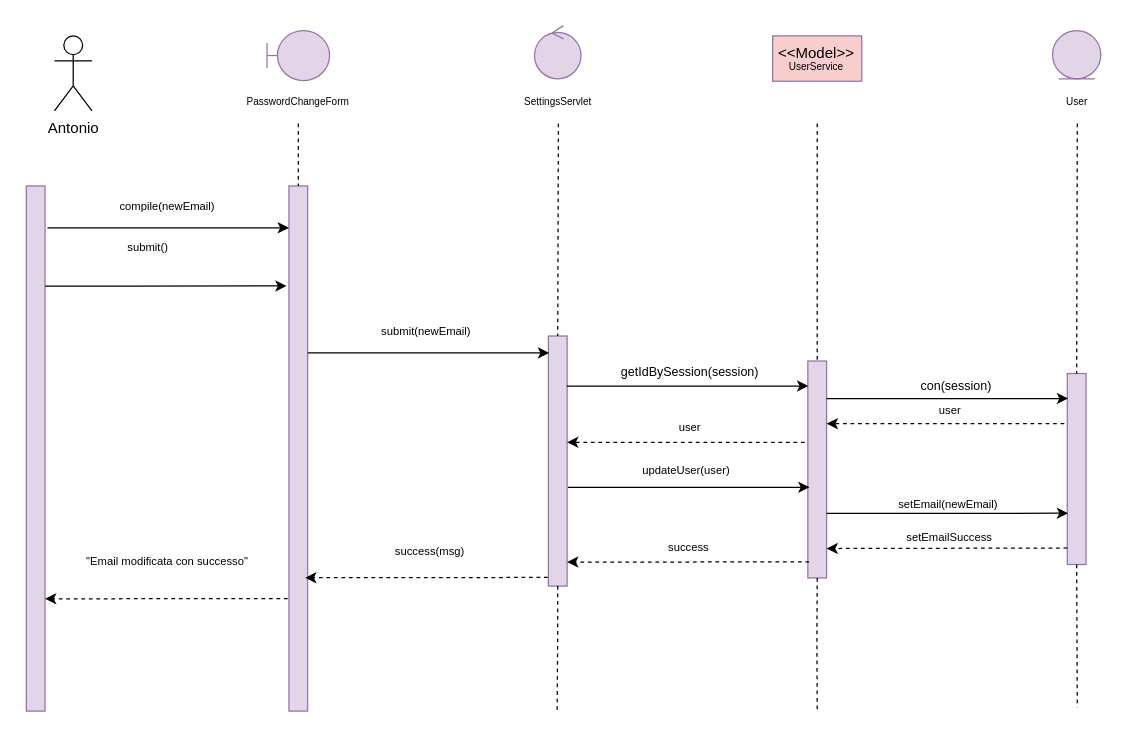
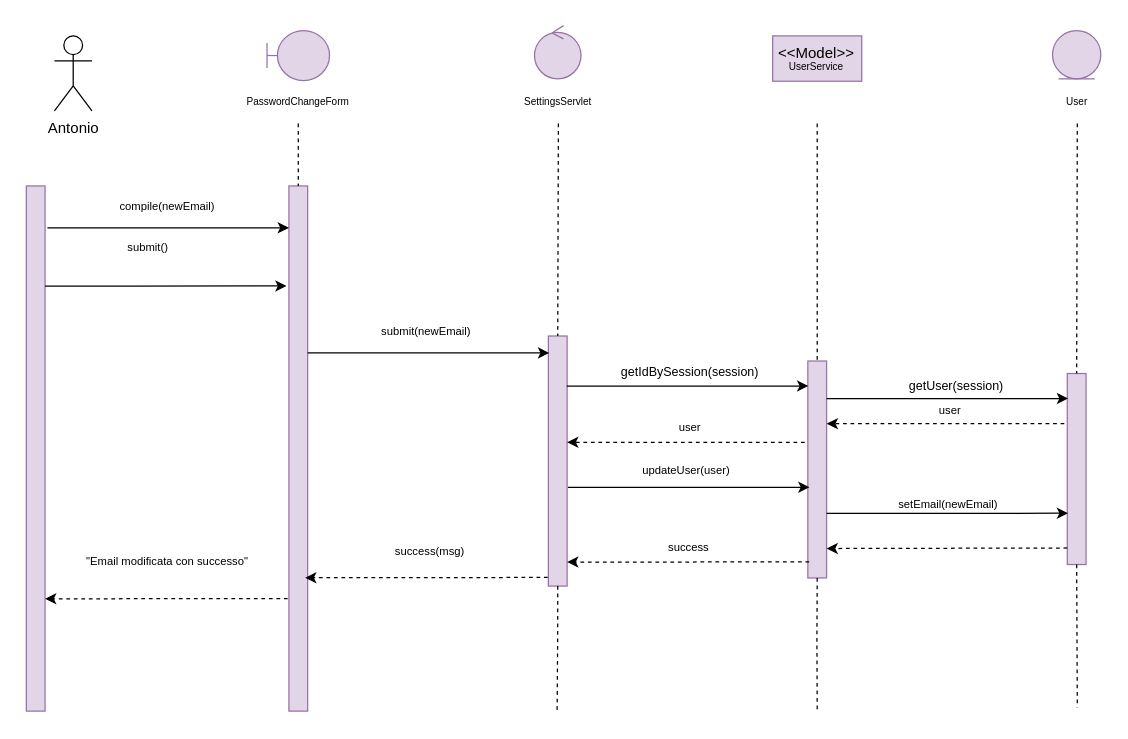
node "<<Model>> UserService": fillcolor #f8cecc -> #e1d5e7
node "con(session)": label "con(session)" -> "getUser(session)"
node "setEmailSuccess": removed
